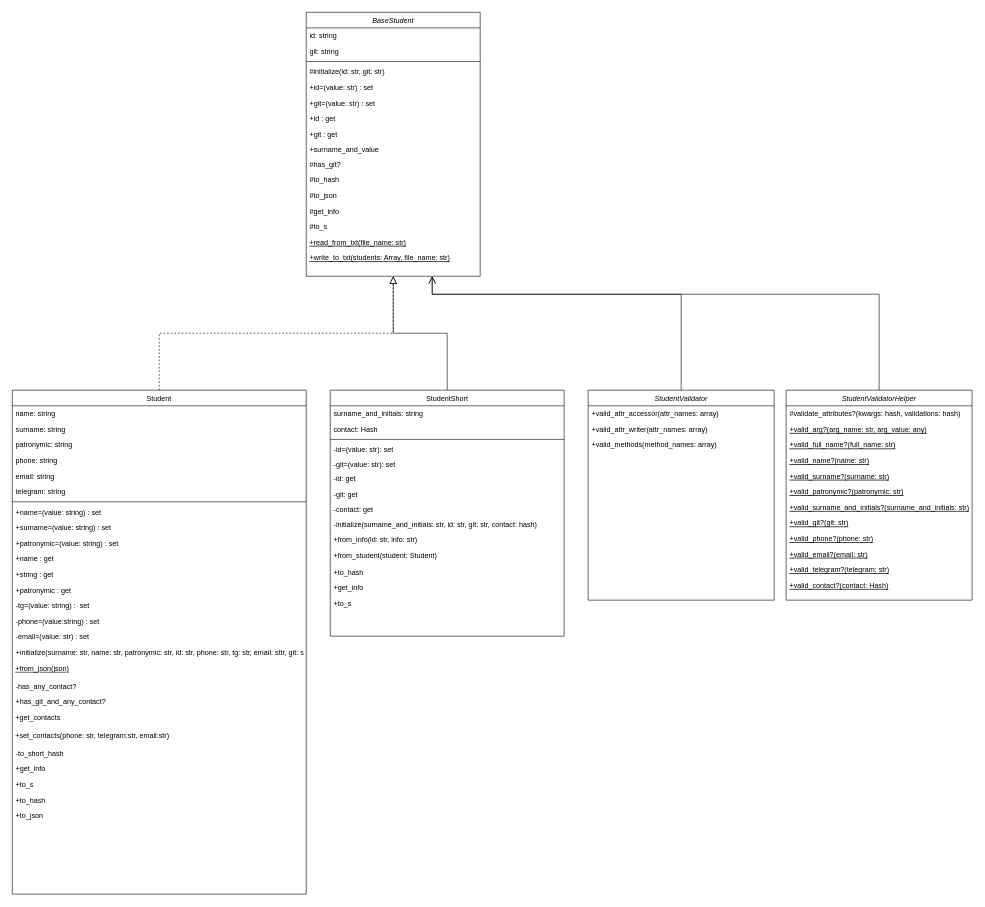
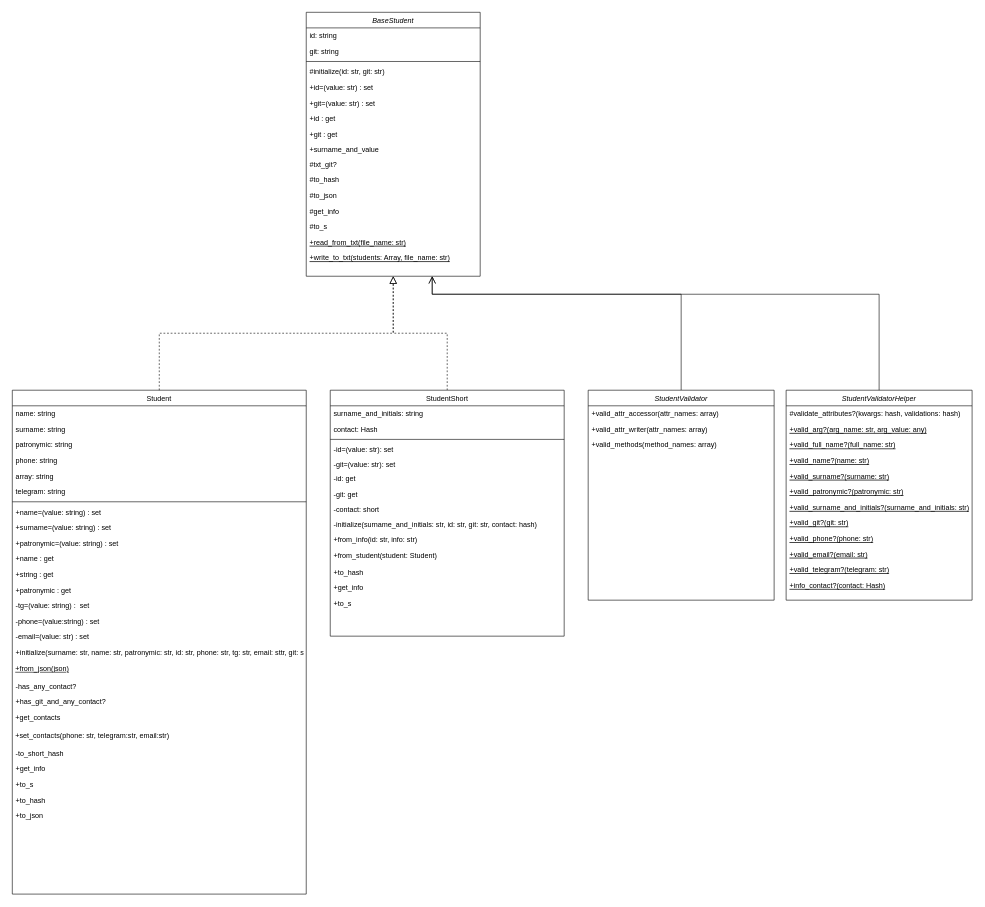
node "#has_git?": label "#has_git?" -> "#txt_git?"
edge "StudentShort" -> "BaseStudent": style solid -> dashed
node "email: string": label "email: string" -> "array: string"
node "-contact: get": label "-contact: get" -> "-contact: short"
node "+valid_contact?(contact: Hash)": label "+valid_contact?(contact: Hash)" -> "+info_contact?(contact: Hash)"
